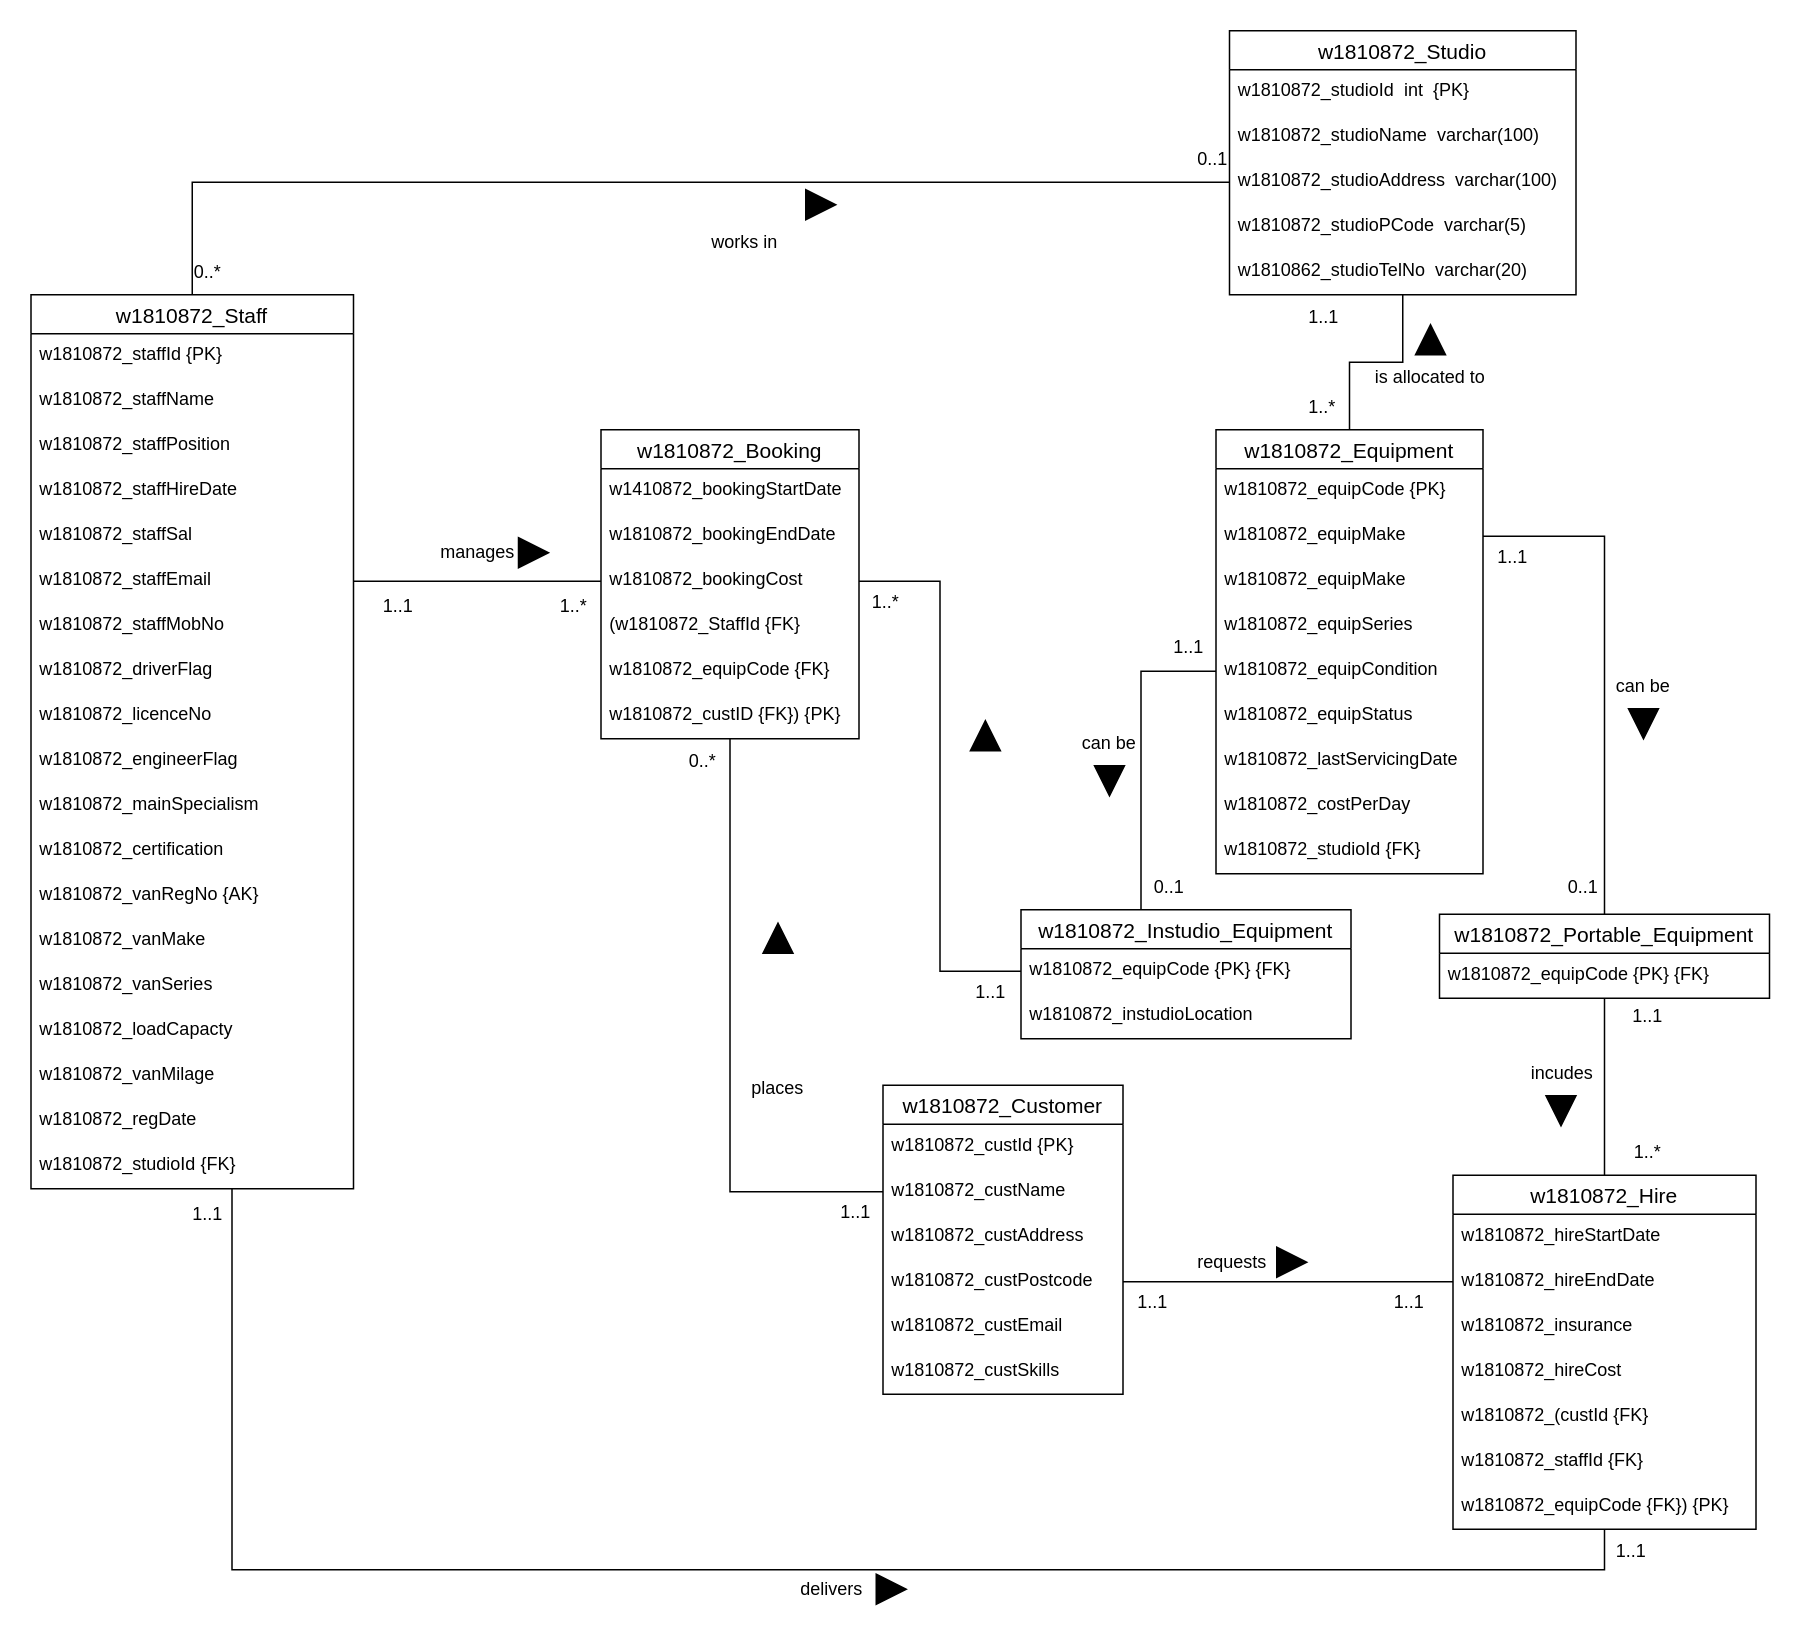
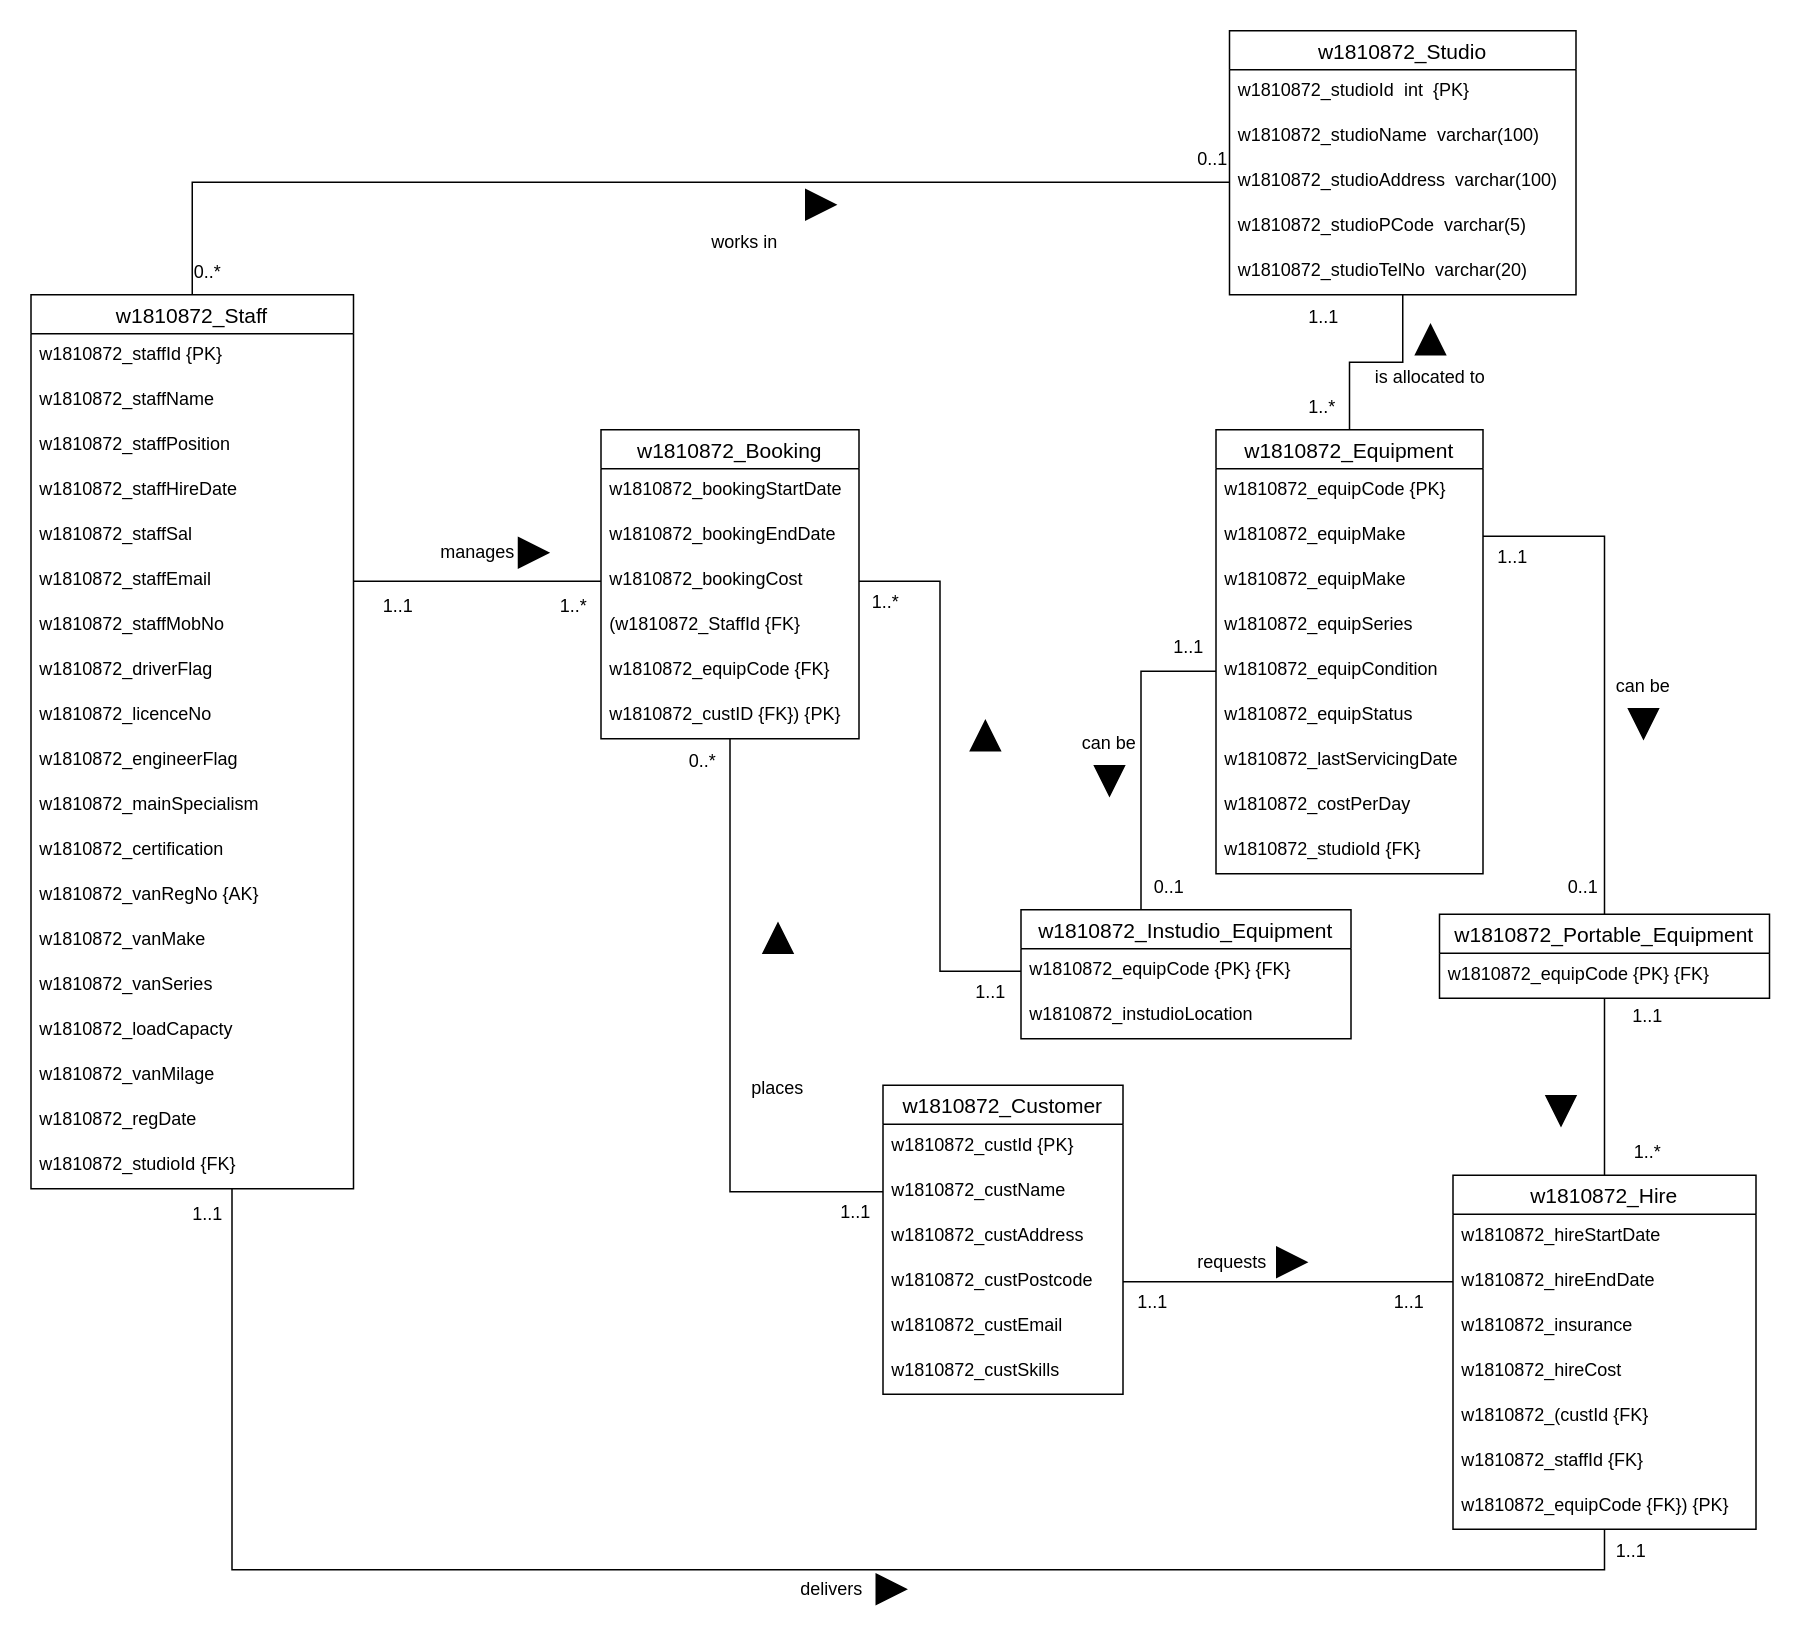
node "w1810862_studioTelNo varchar(20)": label "w1810862_studioTelNo varchar(20)" -> "w1810872_studioTelNo varchar(20)"
node "w1410872_bookingStartDate": label "w1410872_bookingStartDate" -> "w1810872_bookingStartDate"
node "incudes": removed
